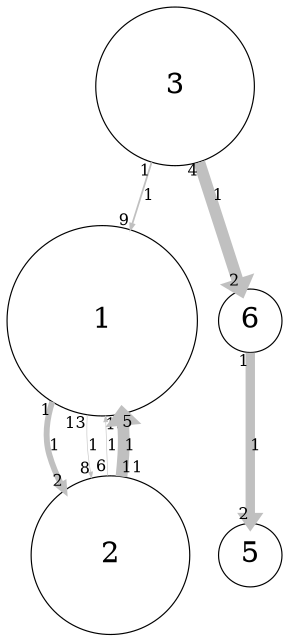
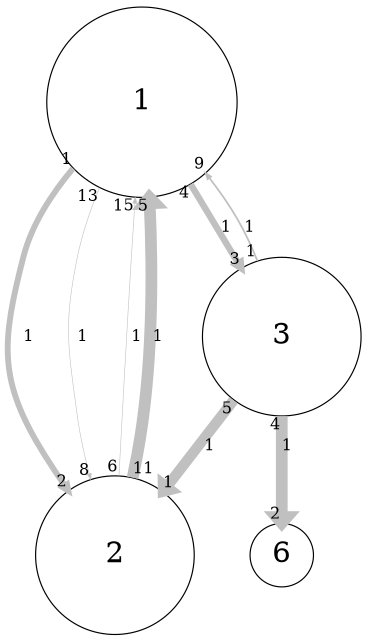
edge "1" -> "3": added, label "1"
edge "3" -> "2": added, label "1"
node "5": removed
